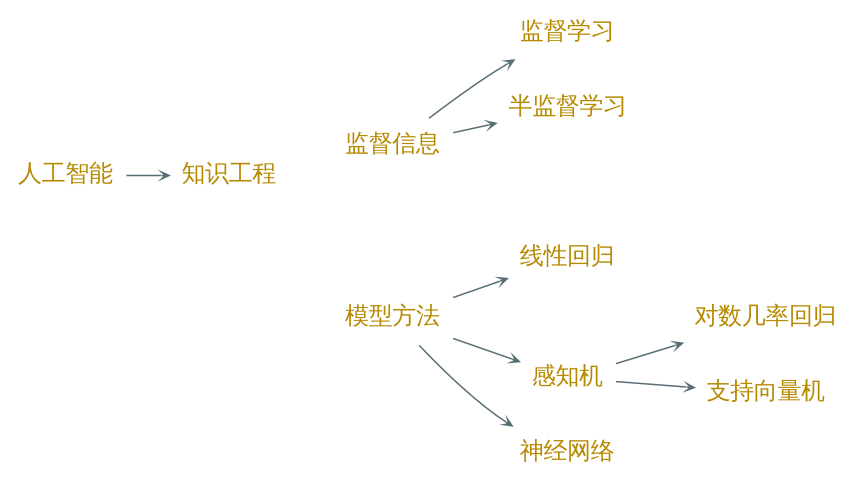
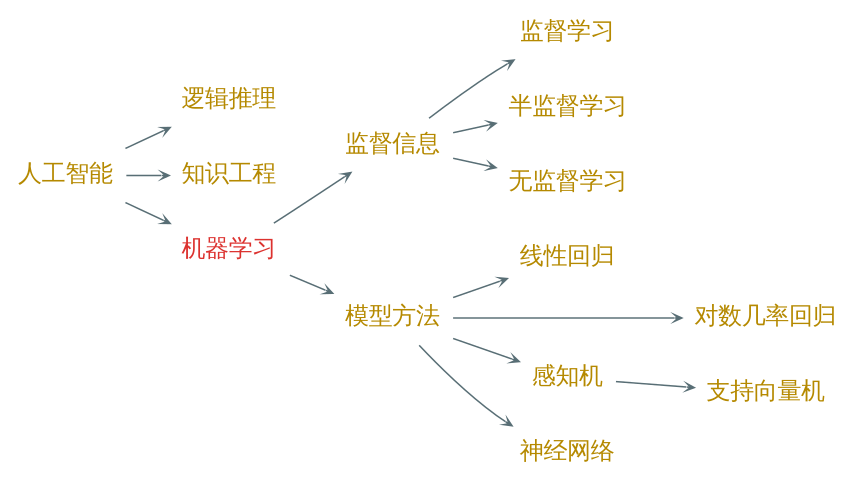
node "逻辑推理": added
node "无监督学习": added
node "机器学习": added
edge "感知机" -> "对数几率回归": now "模型方法" -> "对数几率回归"
